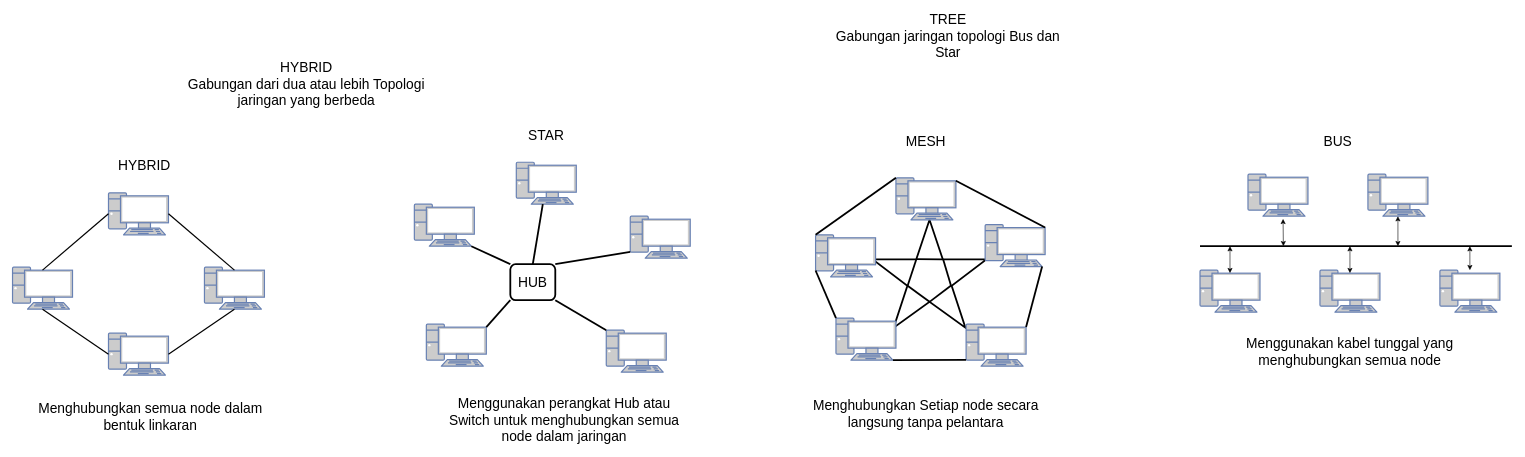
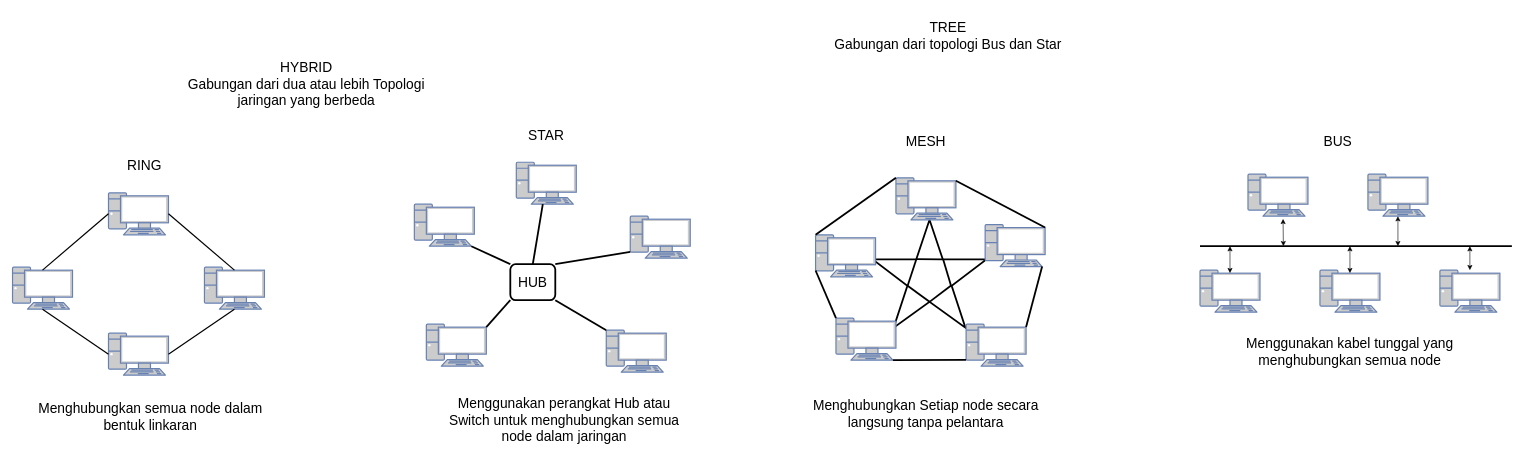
node "TREE Gabungan jaringan topologi Bus dan Star": label "TREE Gabungan jaringan topologi Bus dan Star" -> "TREE Gabungan dari topologi Bus dan Star"
node "HYBRID": label "HYBRID" -> "RING"
